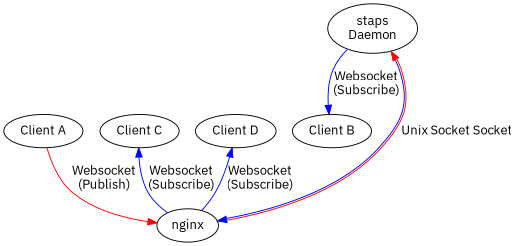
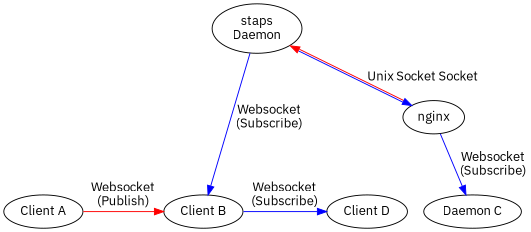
node "Client C": label "Client C" -> "Daemon C"
edge "nginx" -> "Client D": now "Client B" -> "Client D"
edge "Client A" -> "nginx": now "Client A" -> "Client B"
